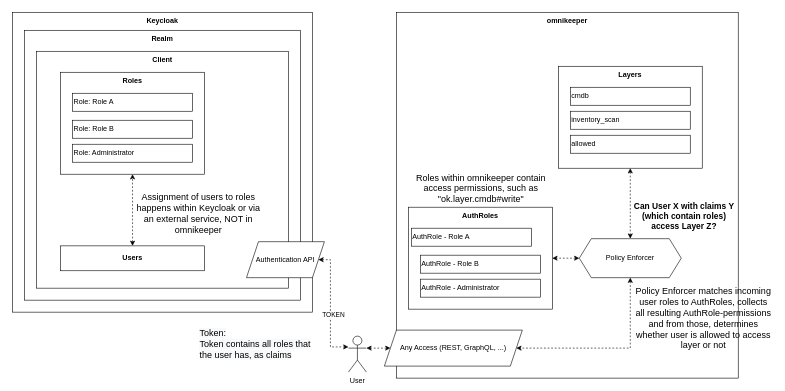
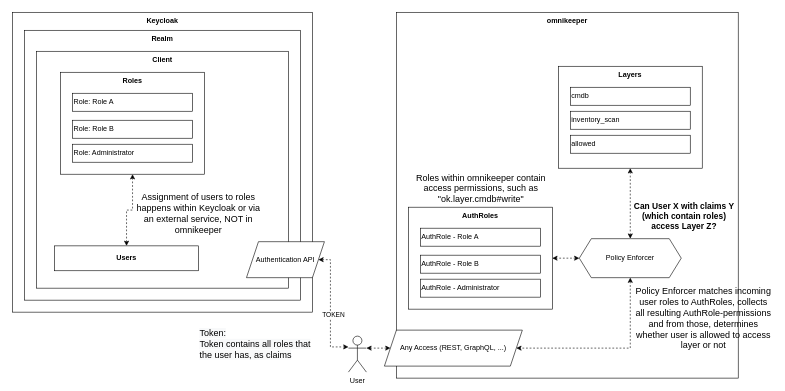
node "AuthRole - Role A": moved (471, 237) -> (480, 237)
node "Users": moved (132, 258) -> (126, 258)
